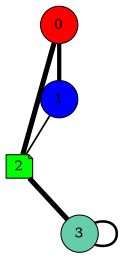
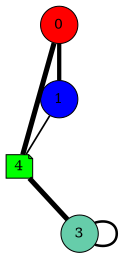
node "2": label "2" -> "4"
